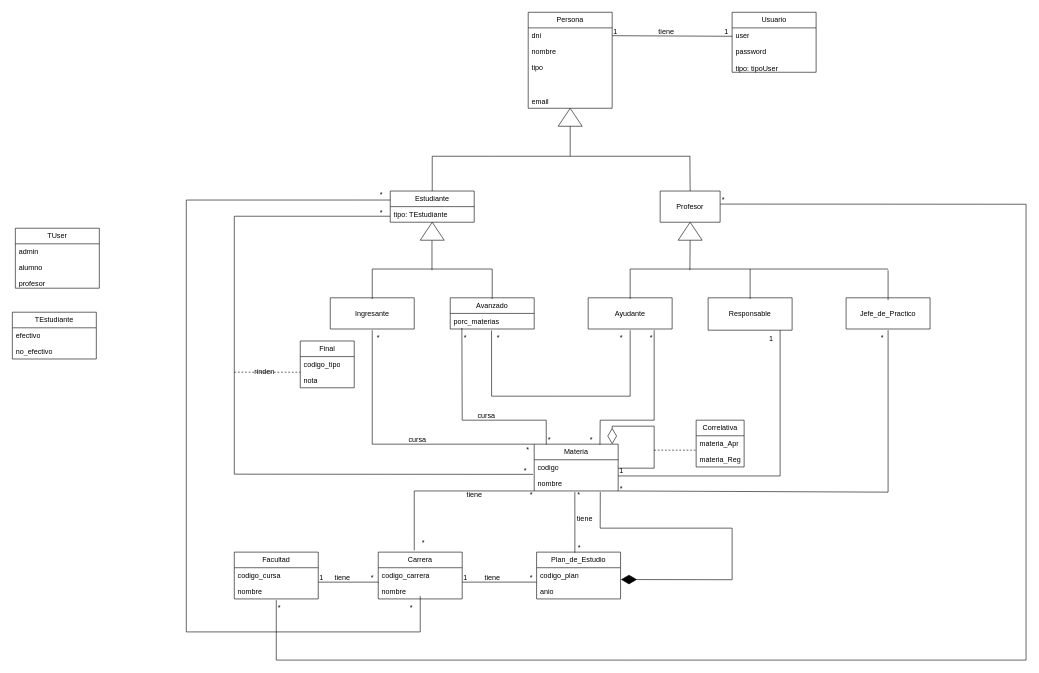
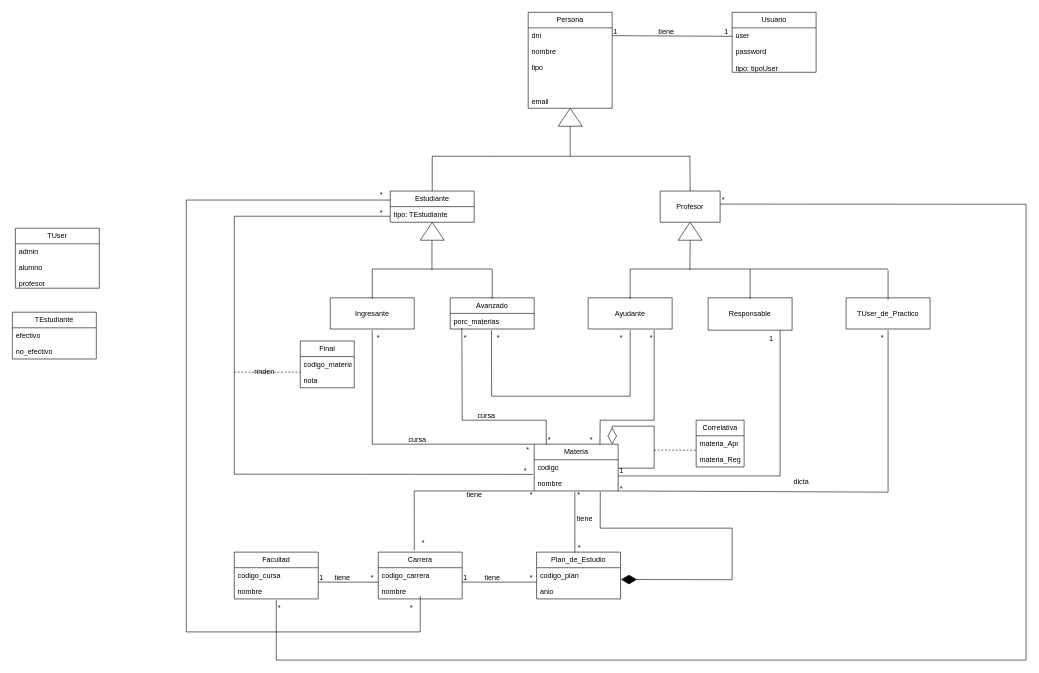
node "Jefe_de_Practico": label "Jefe_de_Practico" -> "TUser_de_Practico"
node "codigo_tipo": label "codigo_tipo" -> "codigo_materia"
node "dicta": added
